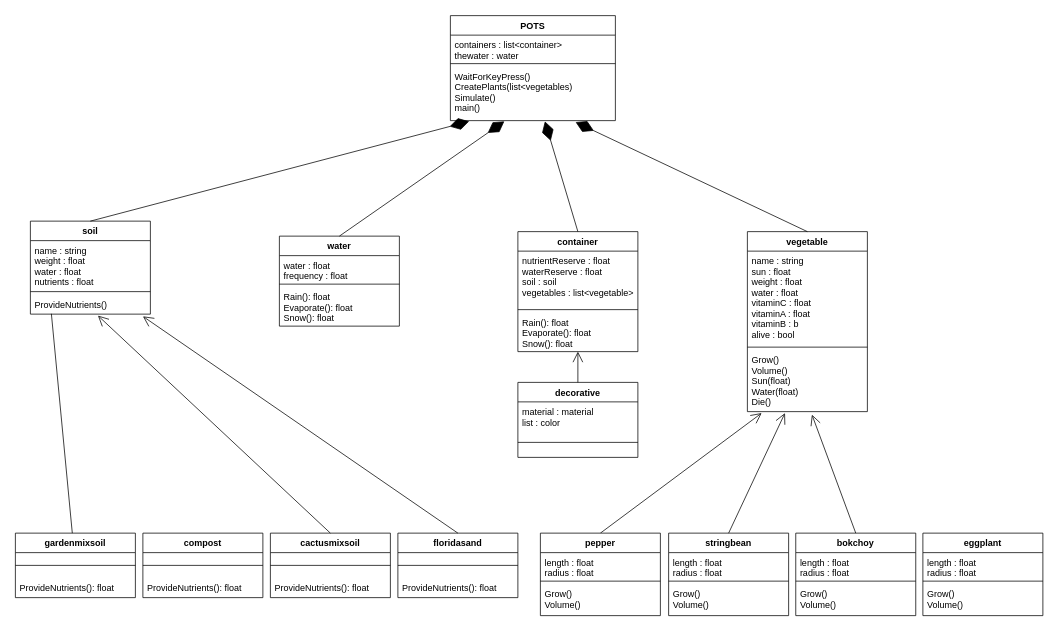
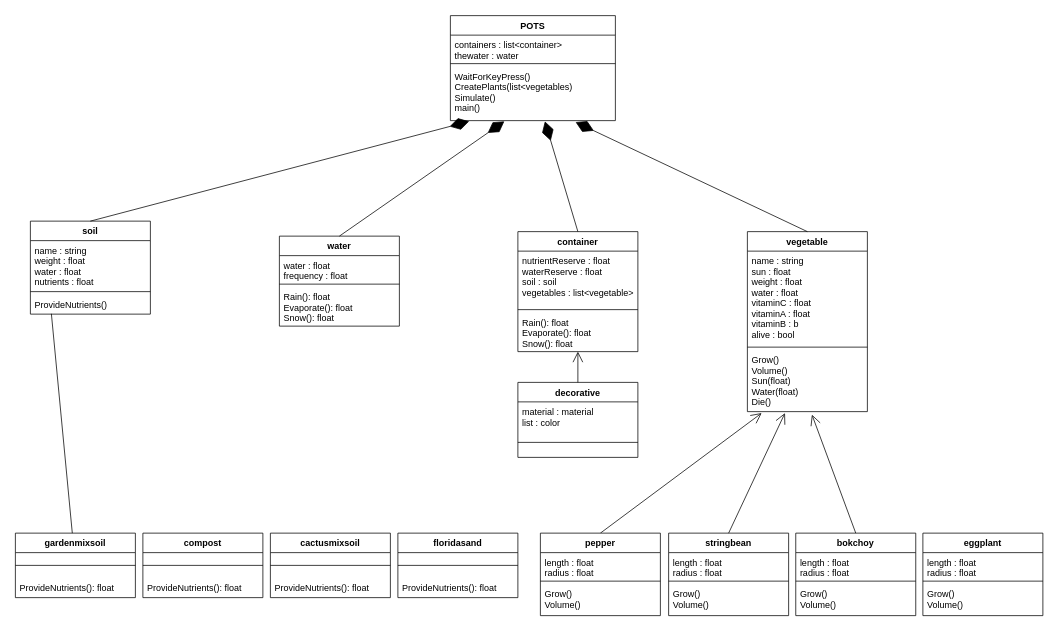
edge "cactusmixsoil" -> "ProvideNutrients()": removed
edge "floridasand" -> "ProvideNutrients()": removed
